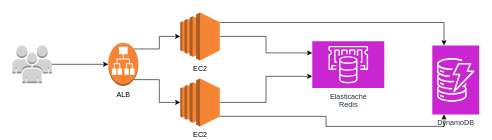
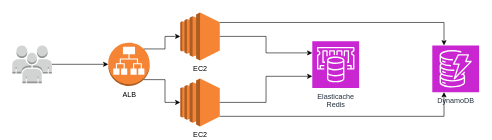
node "ALB": size 30x43 -> 41x43
node "Elasticache Redis": size 72x47 -> 47x47
node "DynamoDB": size 47x69 -> 47x47
